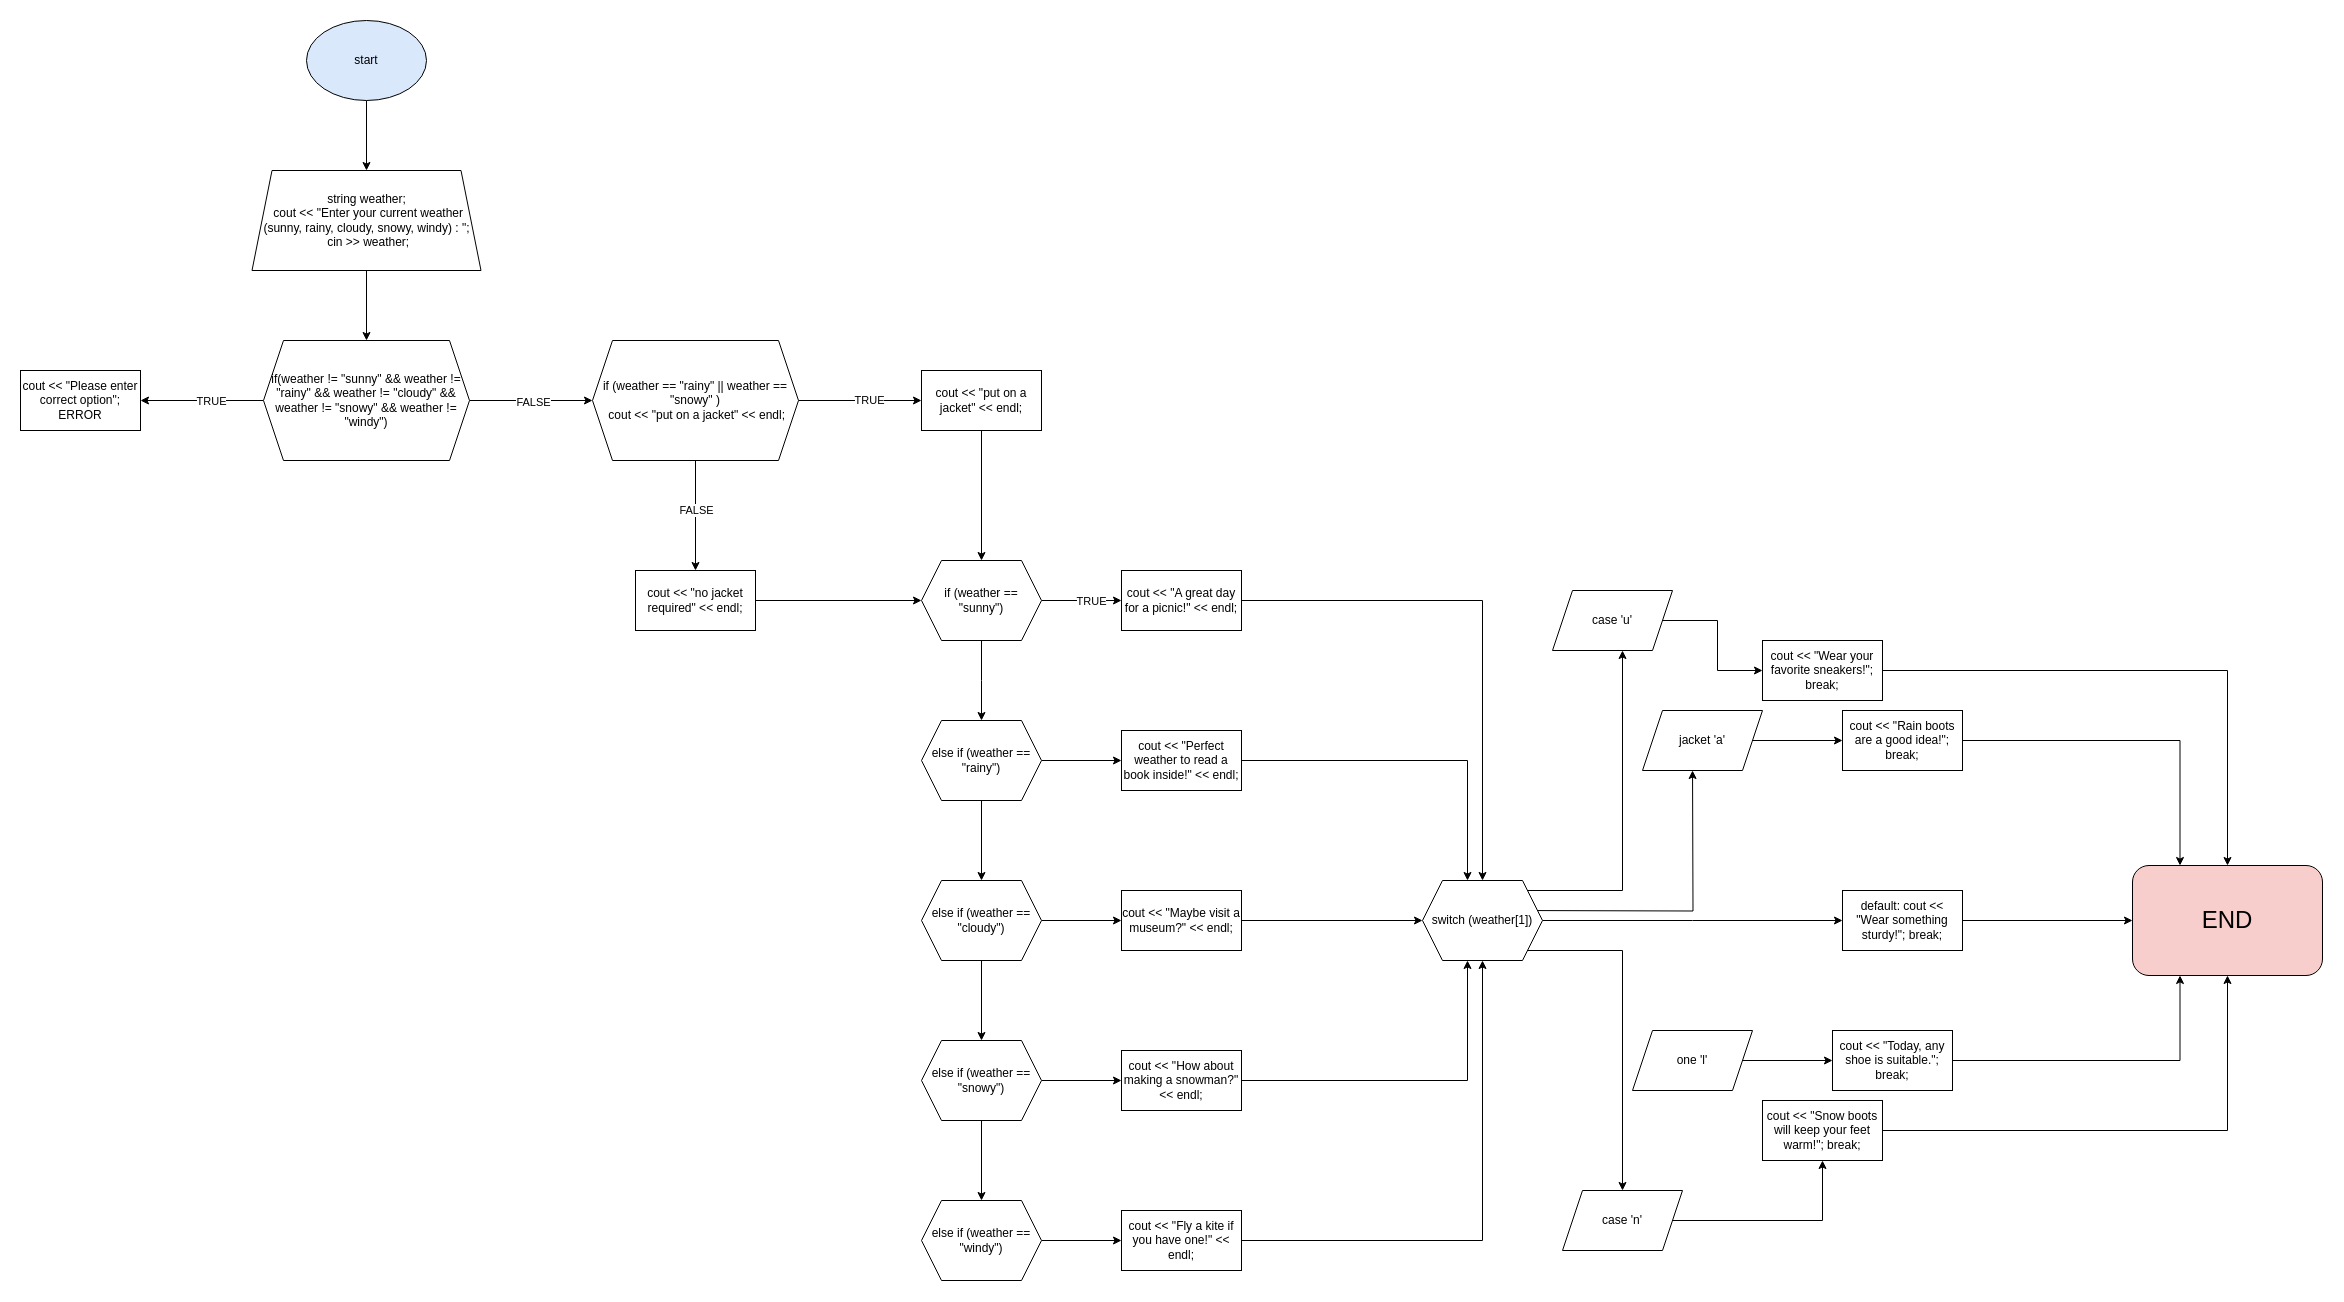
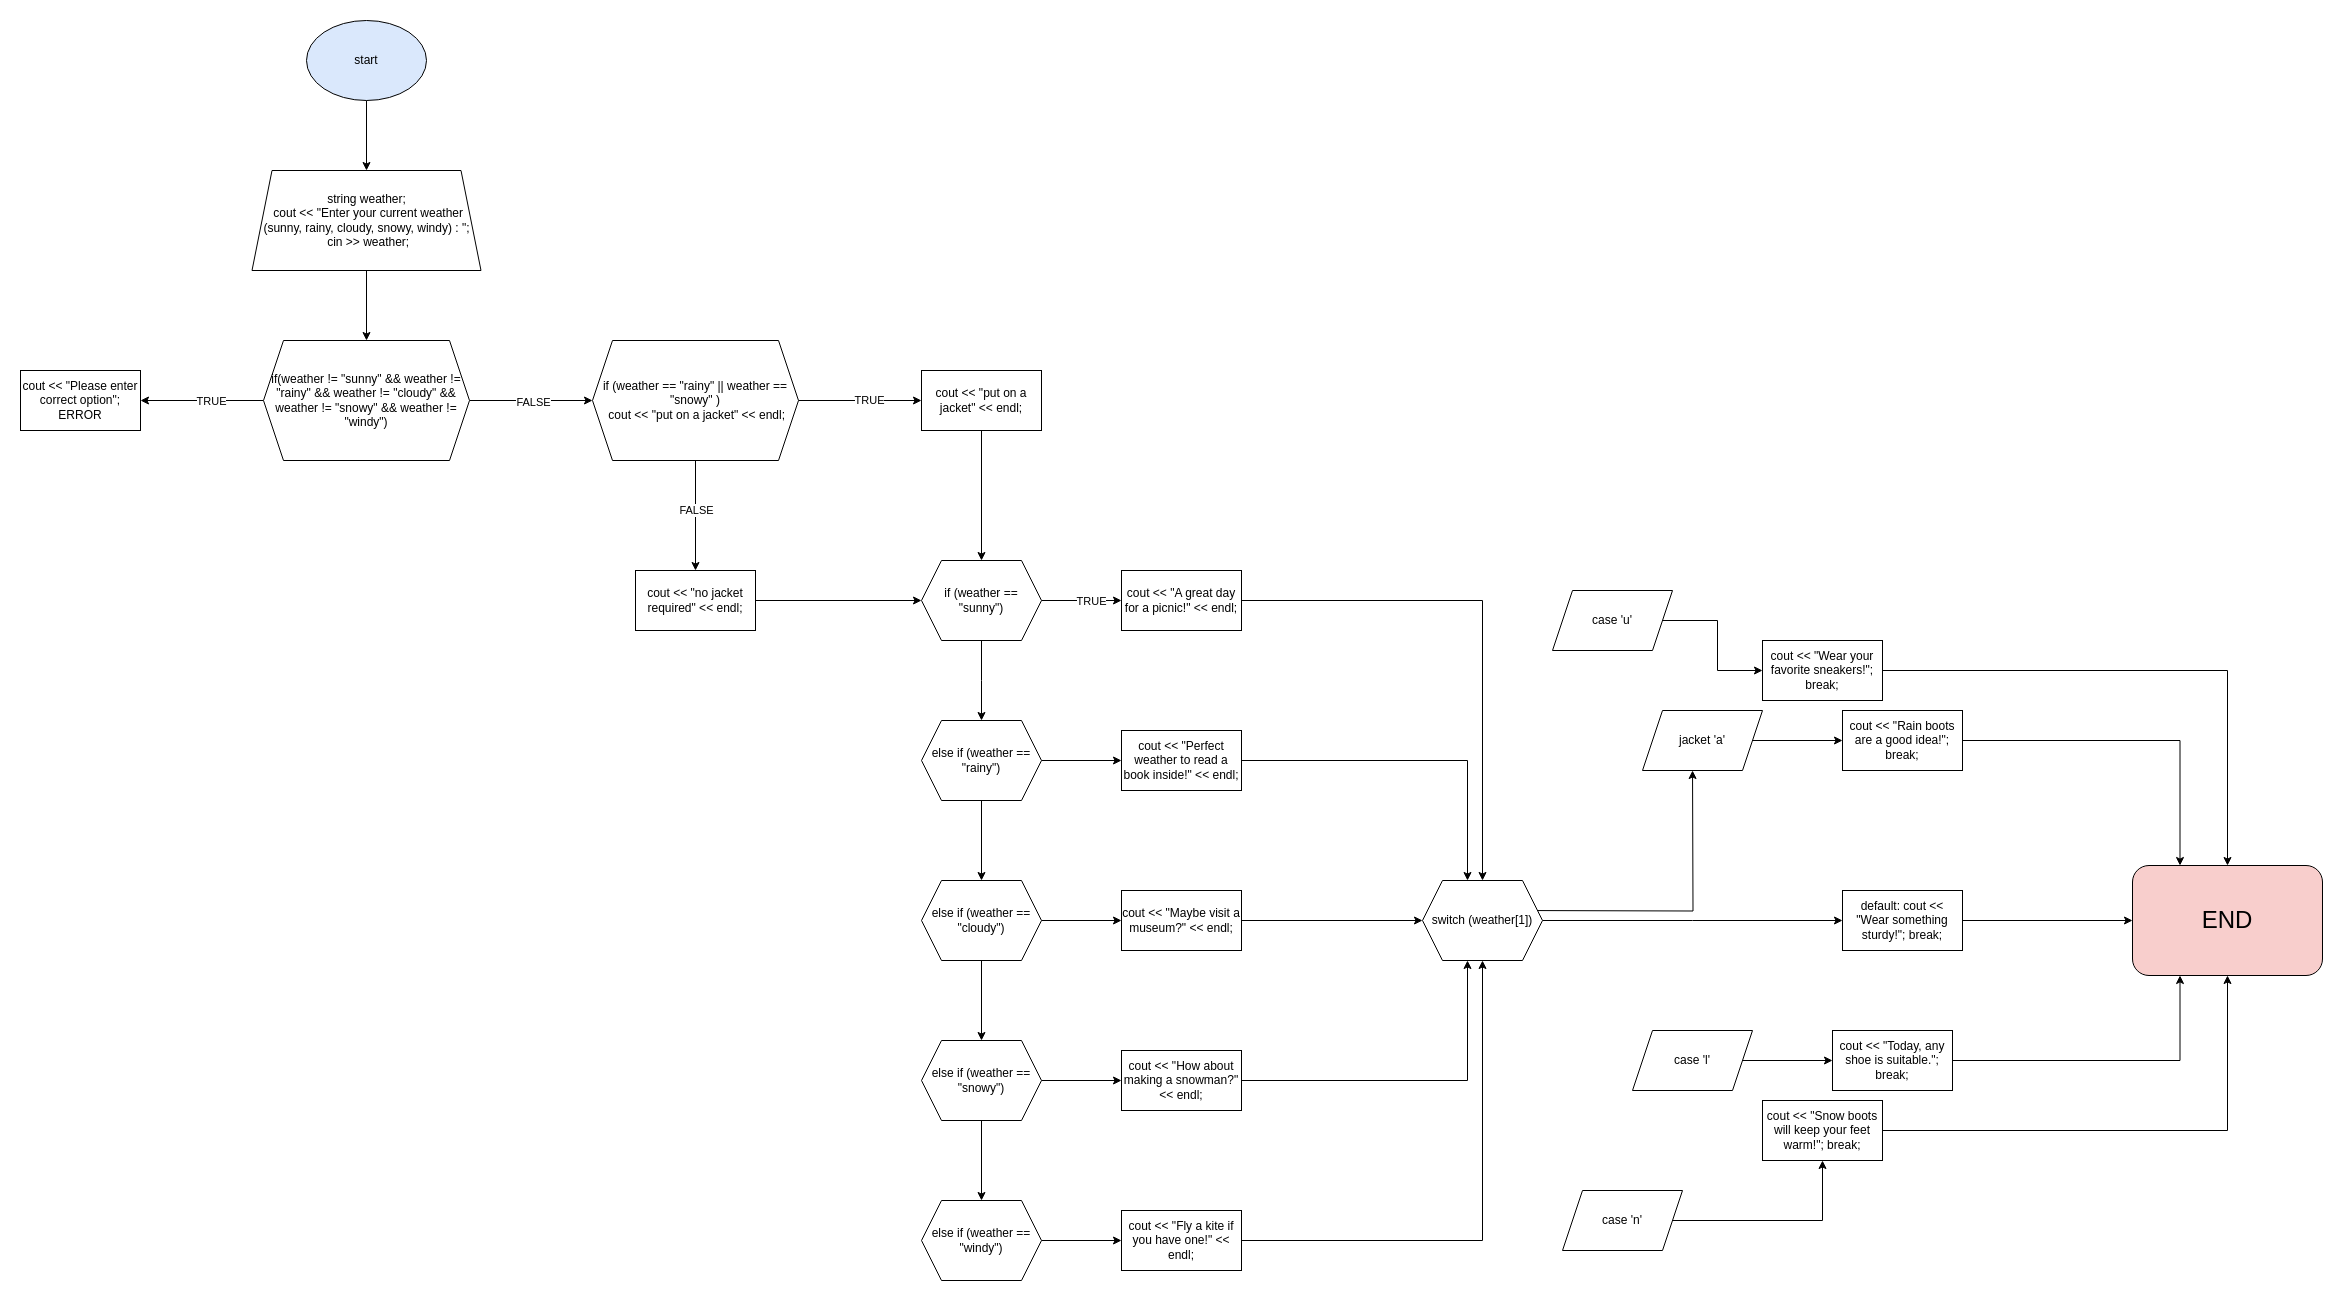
edge "switch (weather[1])" -> "case 'u'": removed
edge "switch (weather[1])" -> "case 'n'": removed
node "one 'l'": label "one 'l'" -> "case 'l'"
